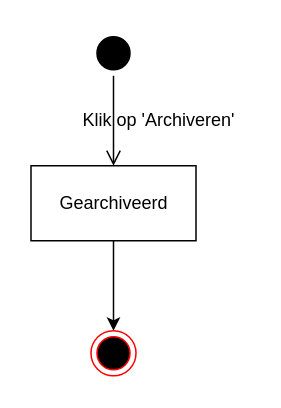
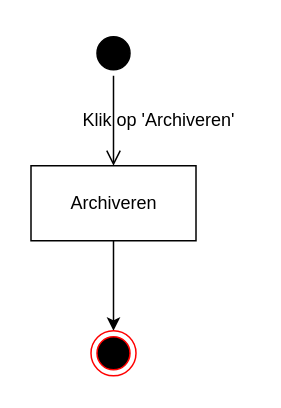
node "Gearchiveerd": label "Gearchiveerd" -> "Archiveren"
